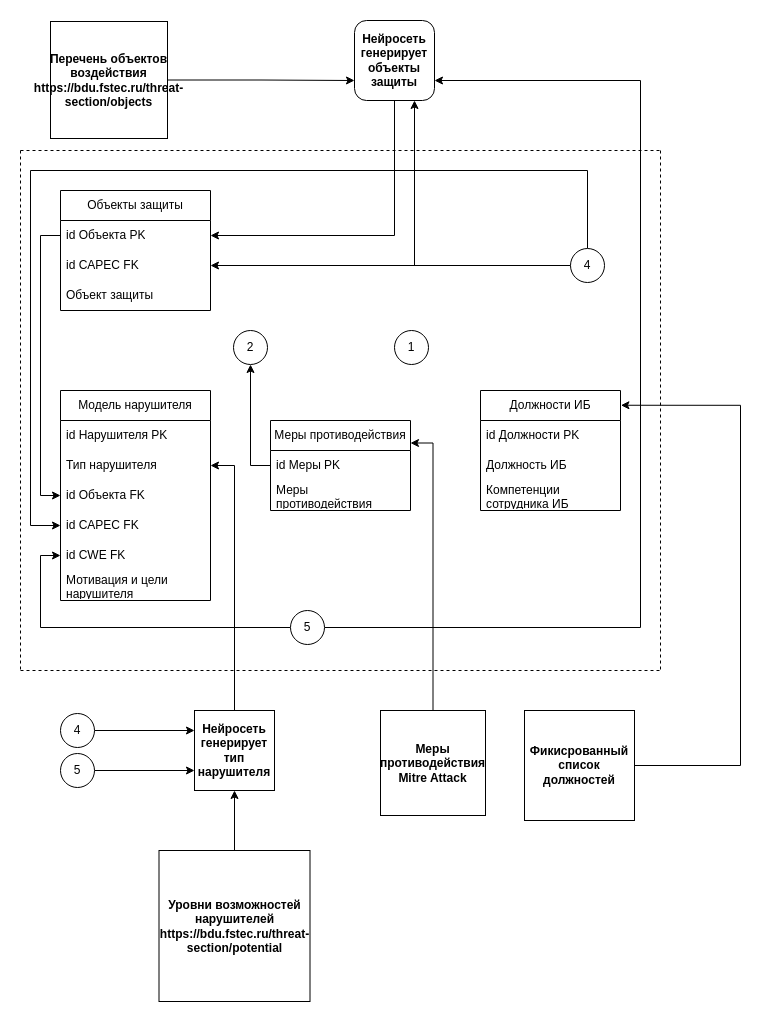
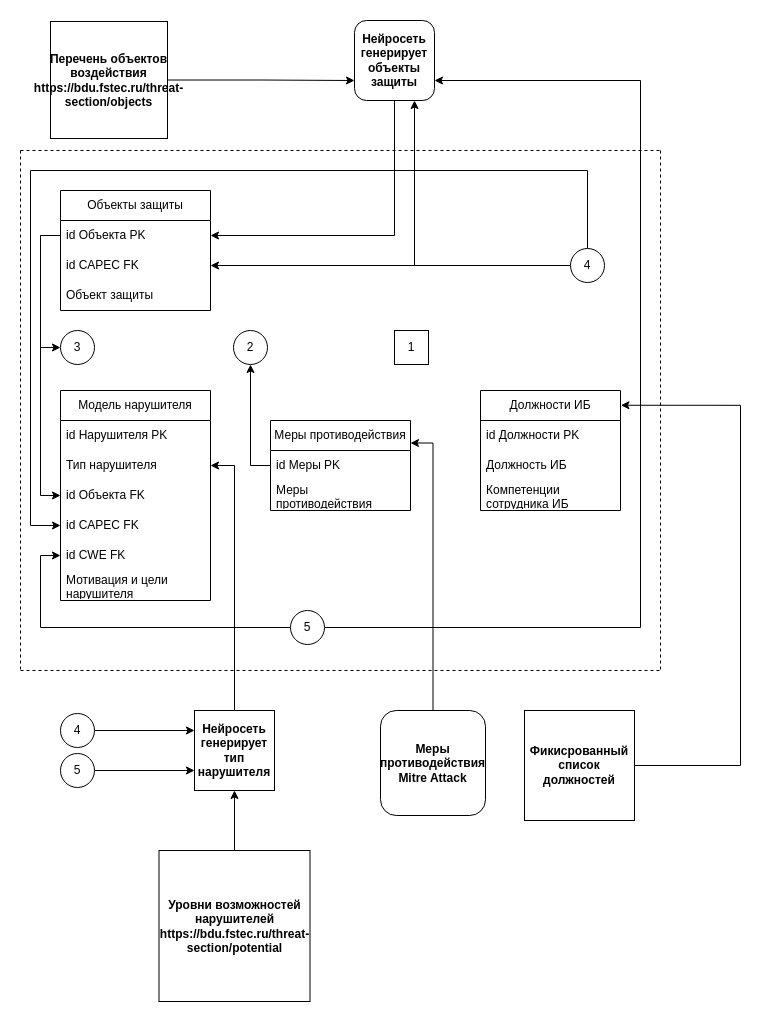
edge "id Объекта PK" -> "3": added
node "3": added
node "1": shape ellipse -> rectangle
node "Меры противодействия Mitre Attack": shape rectangle -> rounded rectangle
